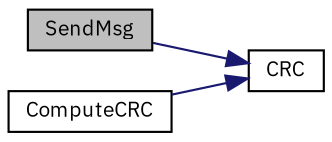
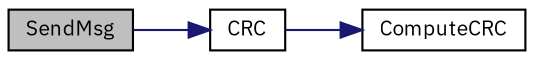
edge "ComputeCRC" -> "CRC": reversed
